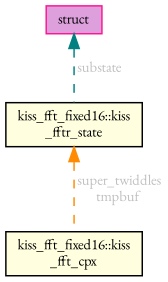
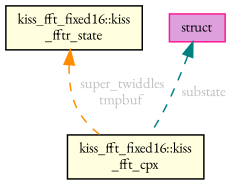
edge "kiss_fft_fixed16::kiss _fftr_state" -> "struct": now "kiss_fft_fixed16::kiss _fft_cpx" -> "struct"
